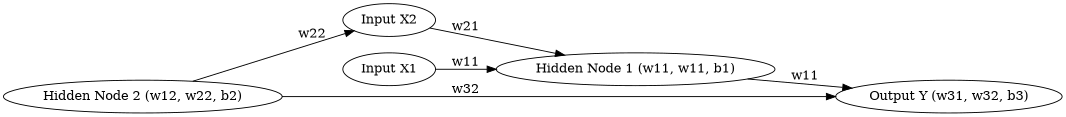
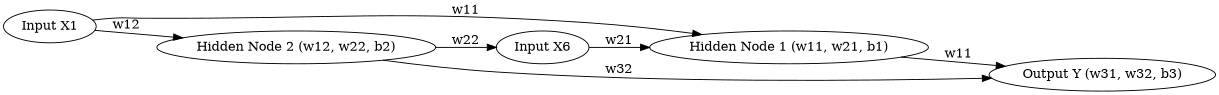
node "Input X2": label "Input X2" -> "Input X6"
edge "Input X1" -> "Hidden Node 2 (w12, w22, b2)": added, label "w12"
node "Hidden Node 1 (w11, w11, b1)": label "Hidden Node 1 (w11, w11, b1)" -> "Hidden Node 1 (w11, w21, b1)"
